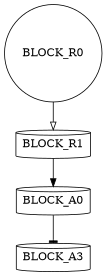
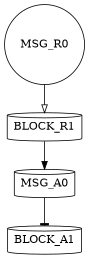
node "BLOCK_R0": label "BLOCK_R0" -> "MSG_R0"
node "BLOCK_A0": label "BLOCK_A0" -> "MSG_A0"
node "BLOCK_A3": label "BLOCK_A3" -> "BLOCK_A1"
